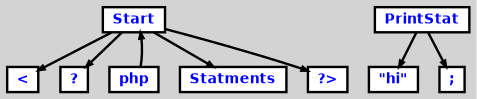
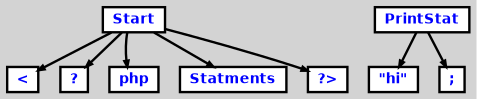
edge "php" -> "Start": reversed
